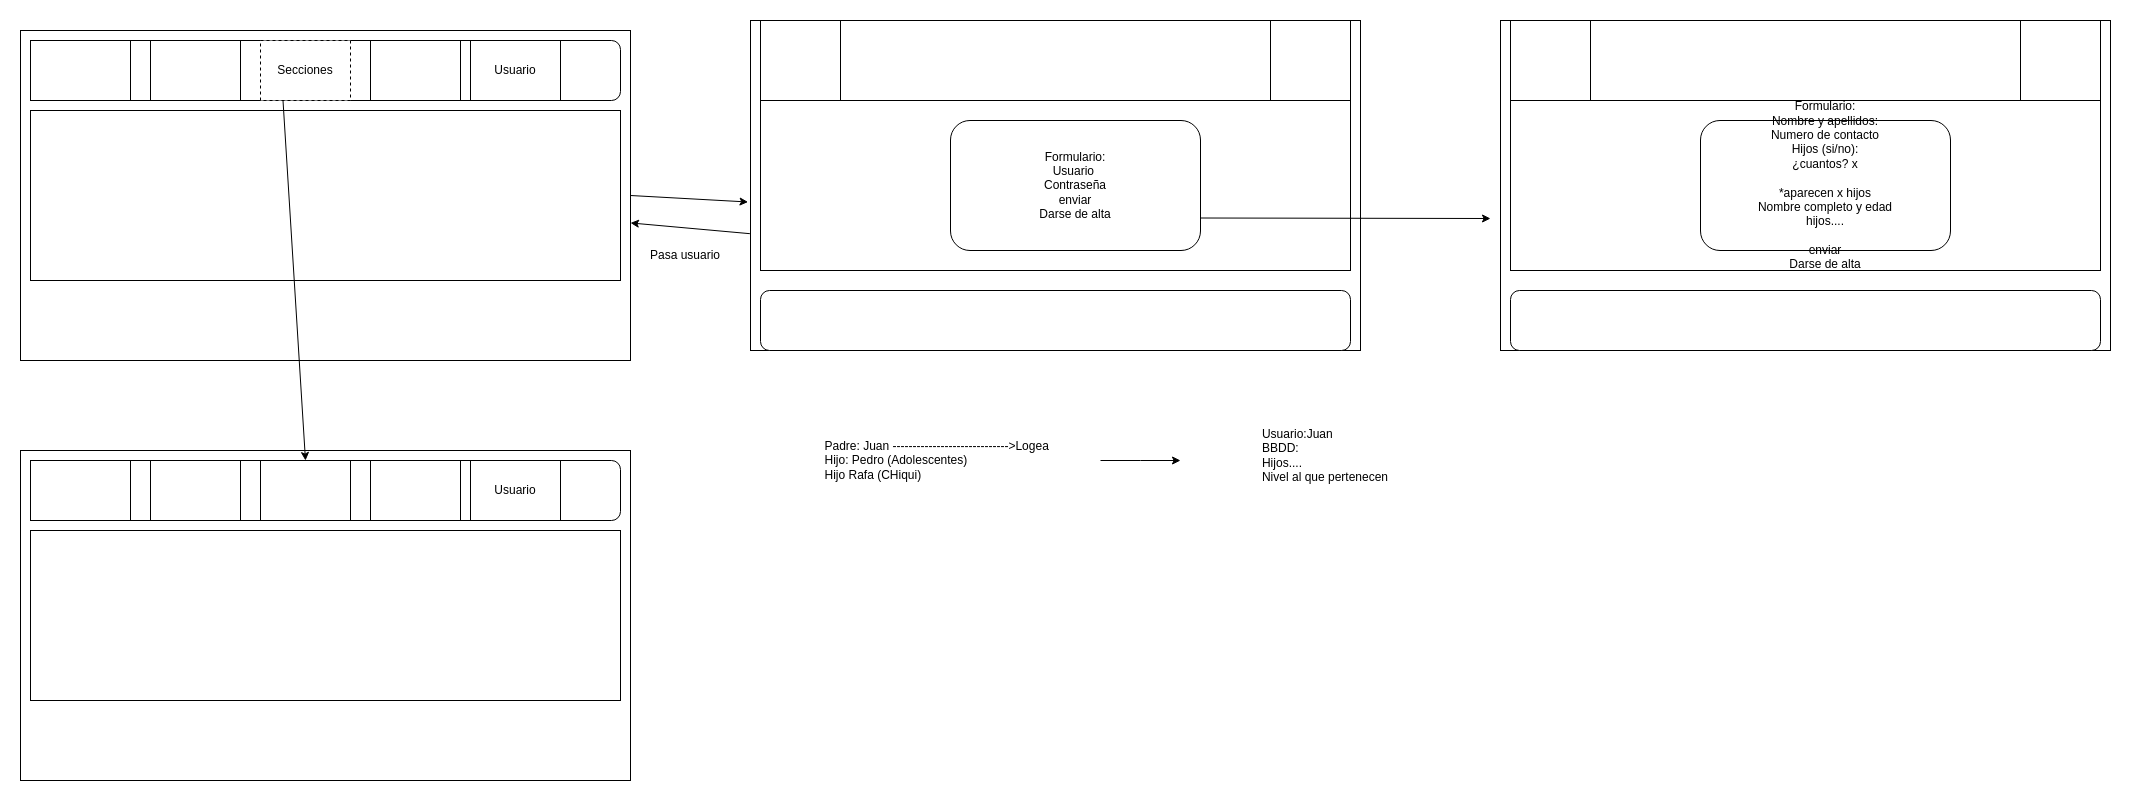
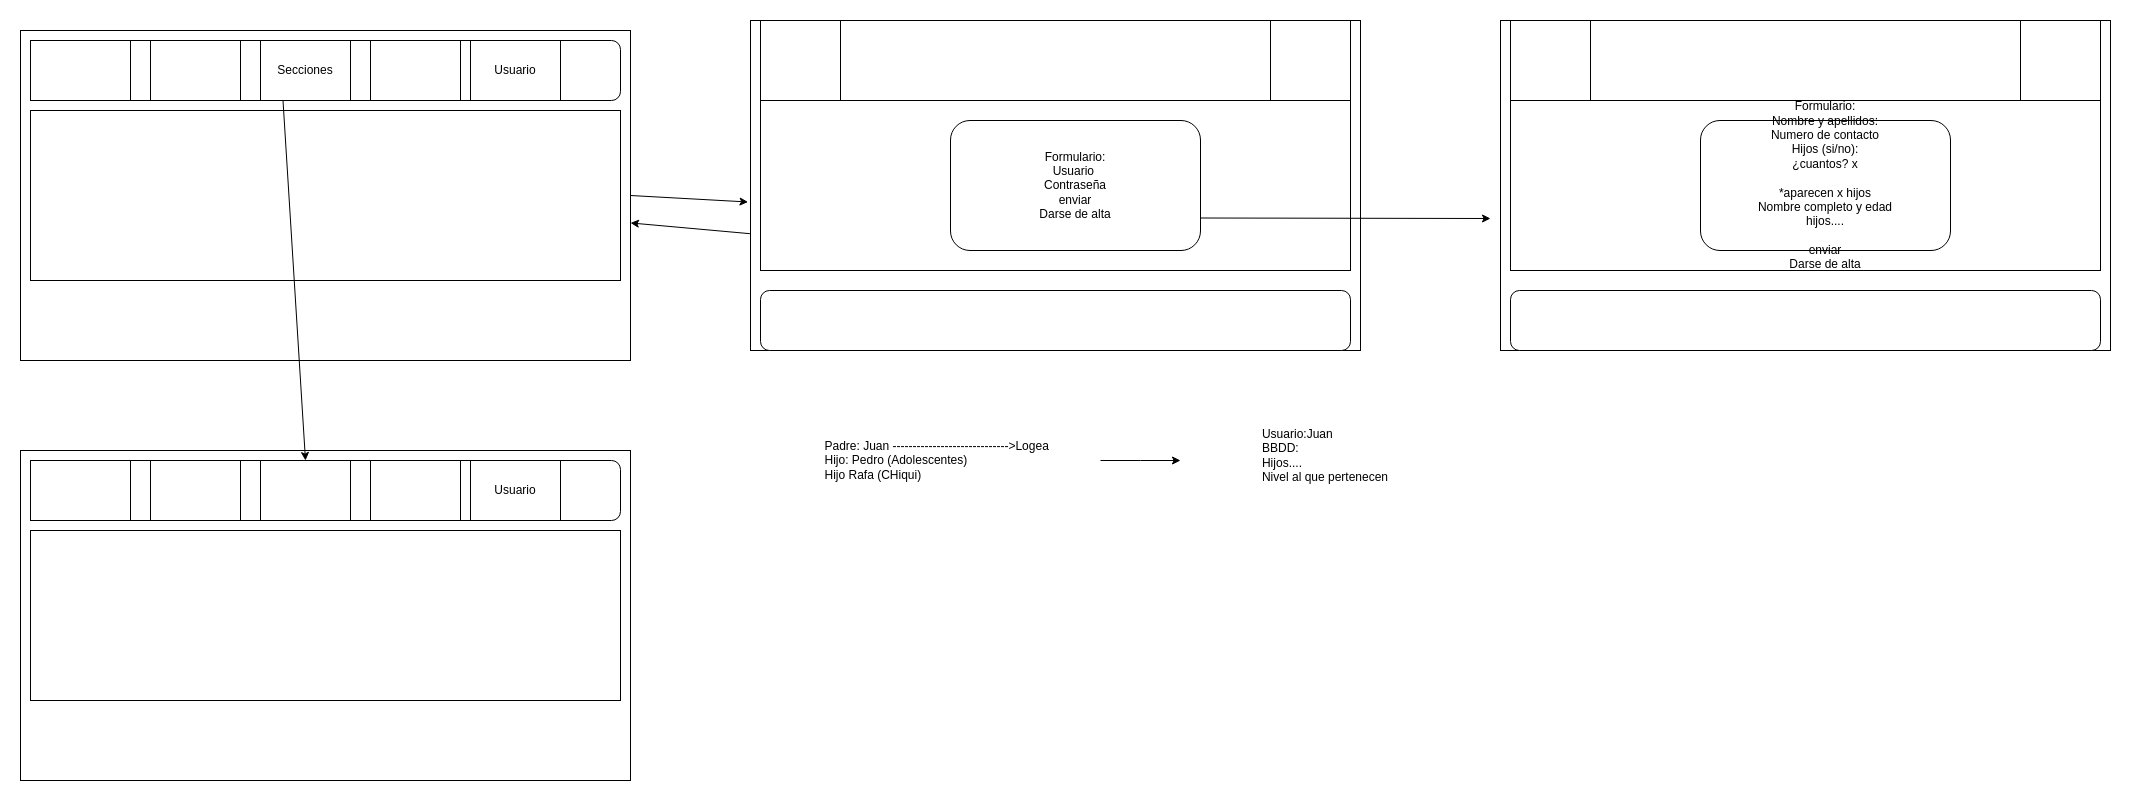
node "Secciones": style dashed -> solid
node "Pasa usuario": removed
